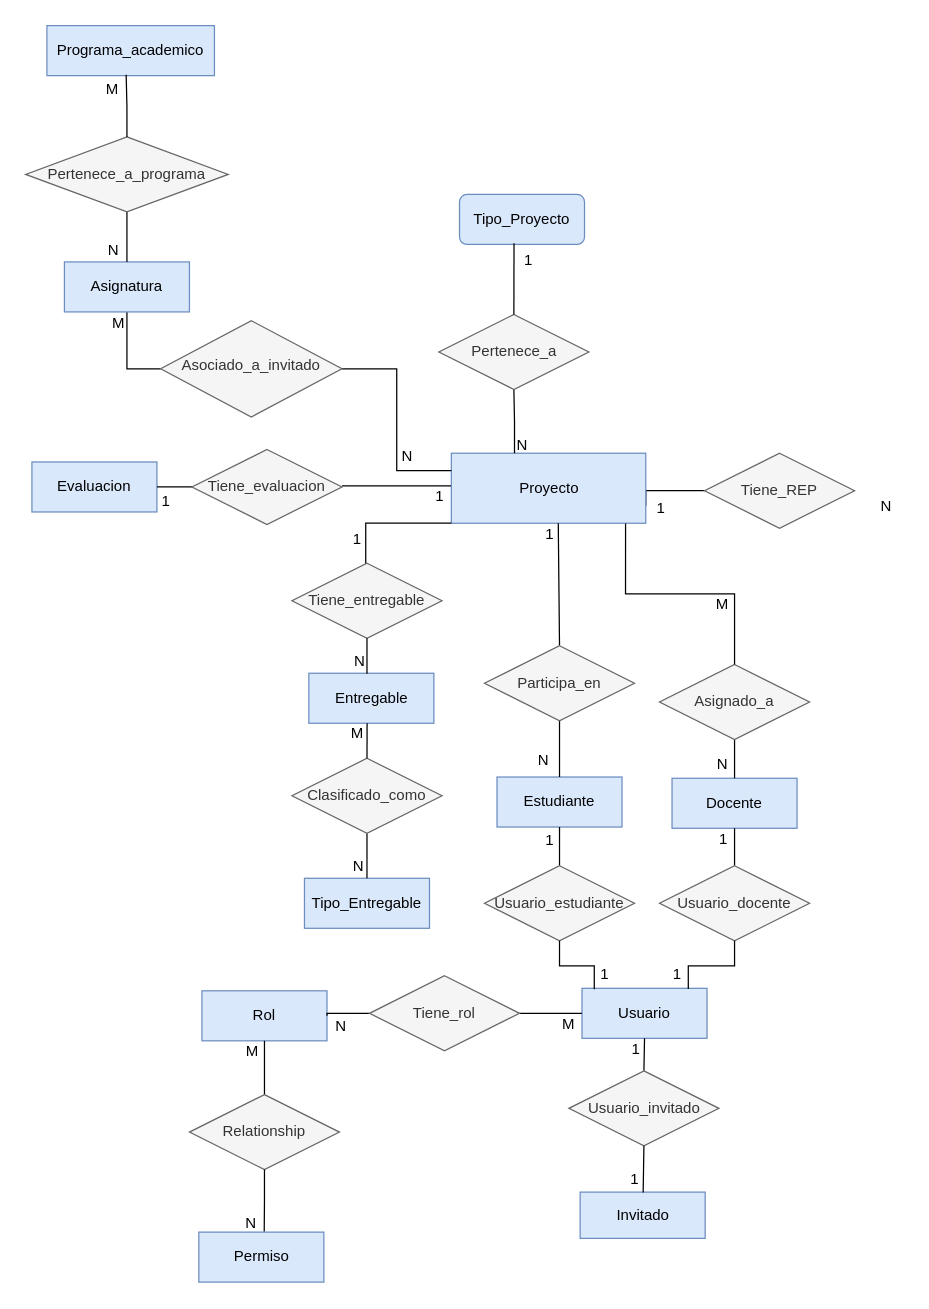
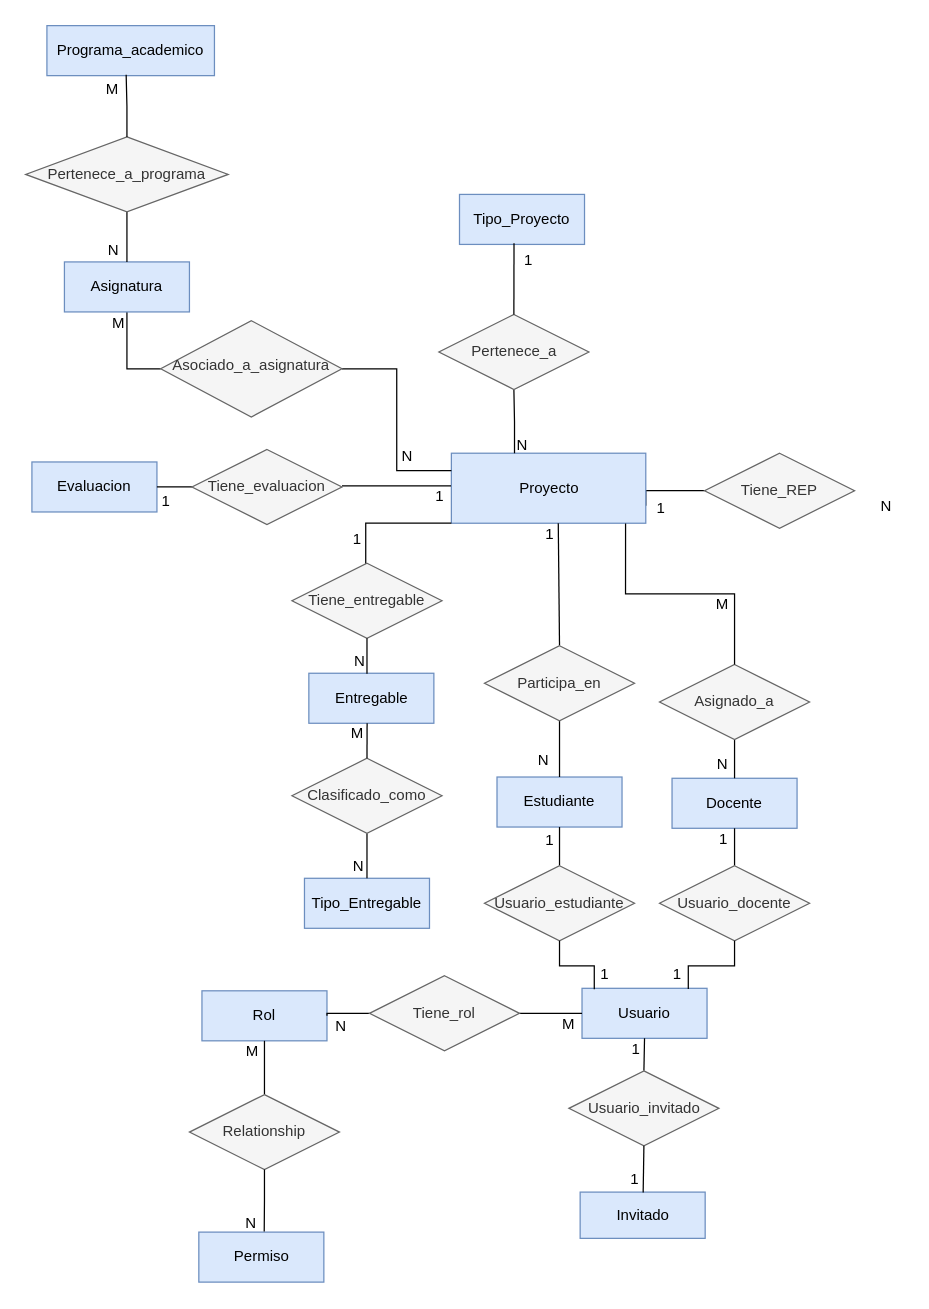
node "Tipo_Proyecto": shape rounded rectangle -> rectangle
node "Asociado_a_invitado": label "Asociado_a_invitado" -> "Asociado_a_asignatura"
